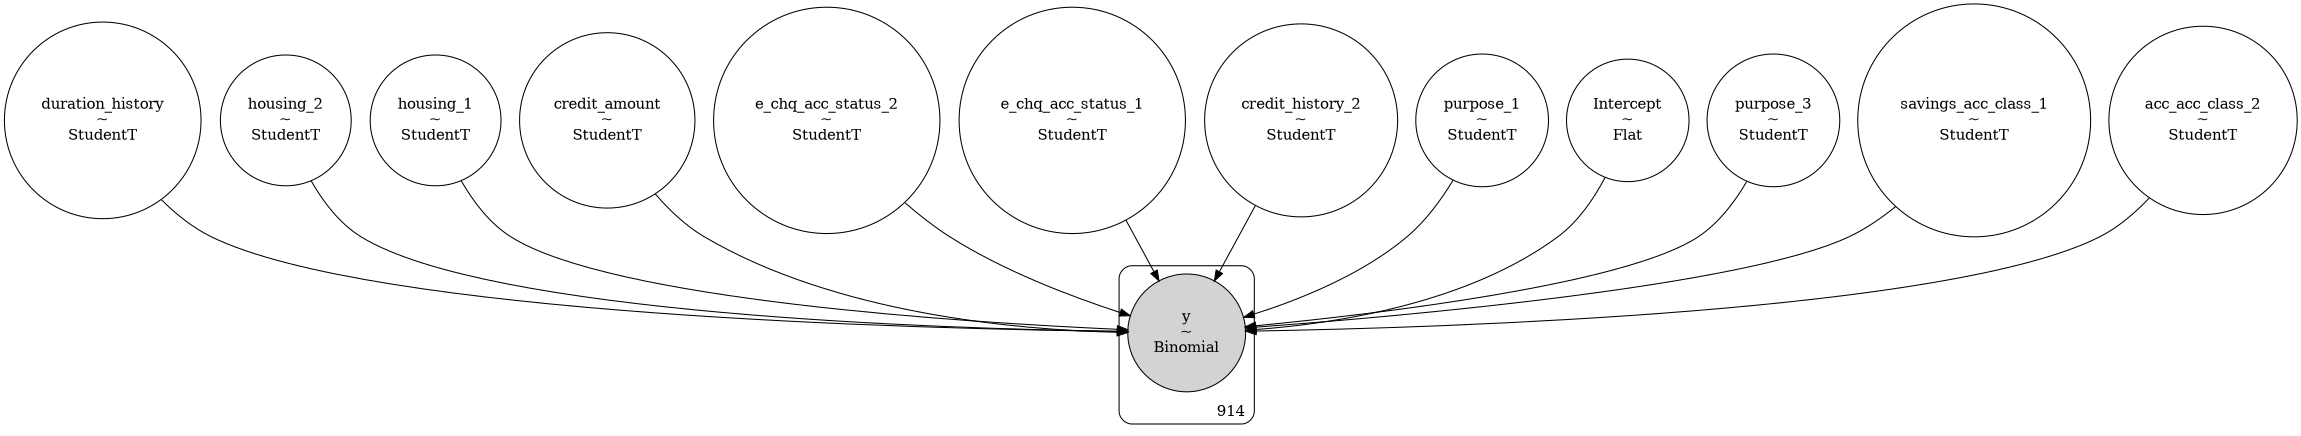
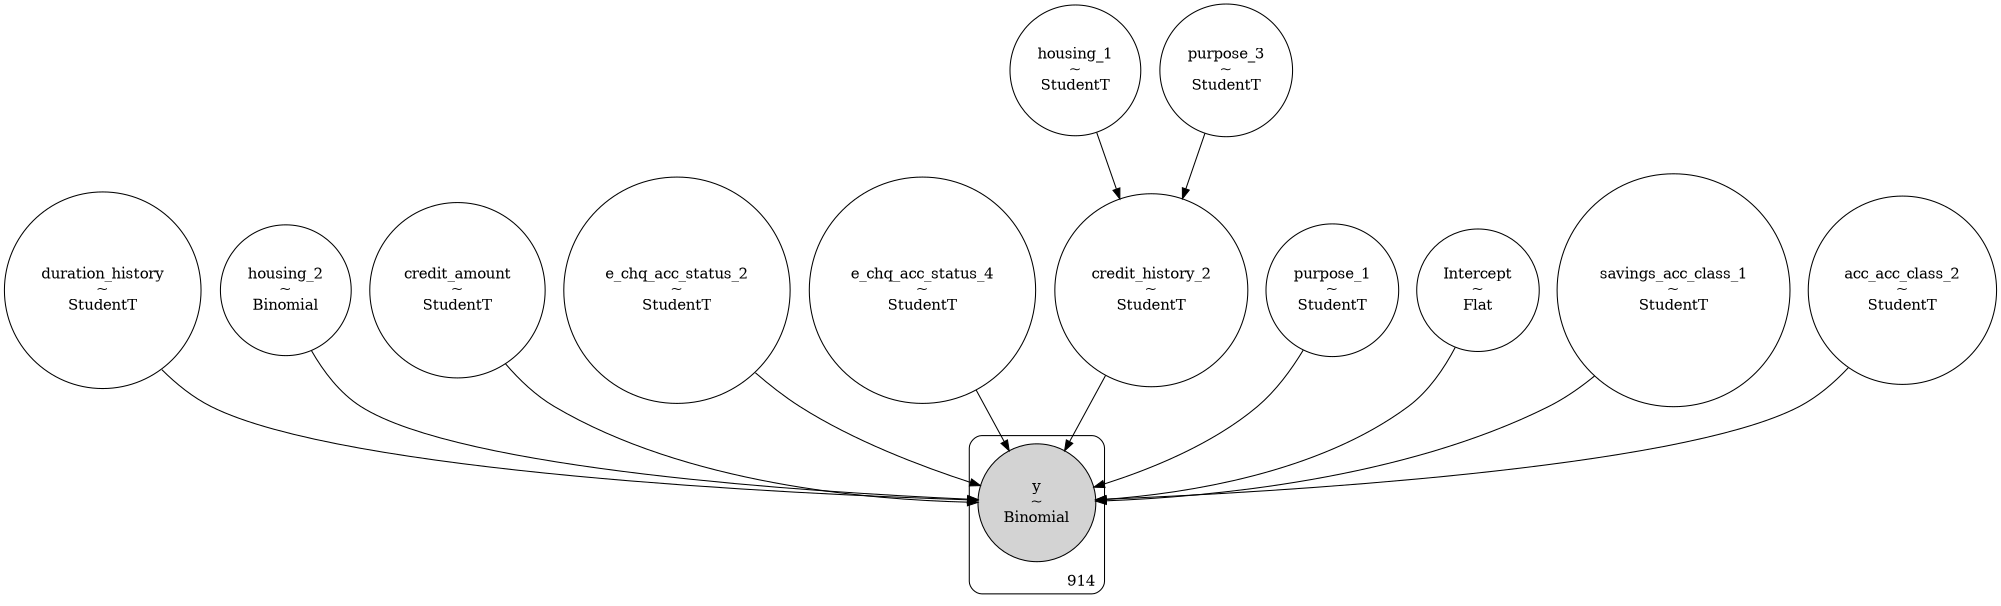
node "housing_2 ~ StudentT": label "housing_2 ~ StudentT" -> "housing_2 ~ Binomial"
node "e_chq_acc_status_1 ~ StudentT": label "e_chq_acc_status_1 ~ StudentT" -> "e_chq_acc_status_4 ~ StudentT"
edge "purpose_3 ~ StudentT" -> "y ~ Binomial": now "purpose_3 ~ StudentT" -> "credit_history_2 ~ StudentT"
edge "housing_1 ~ StudentT" -> "y ~ Binomial": now "housing_1 ~ StudentT" -> "credit_history_2 ~ StudentT"
